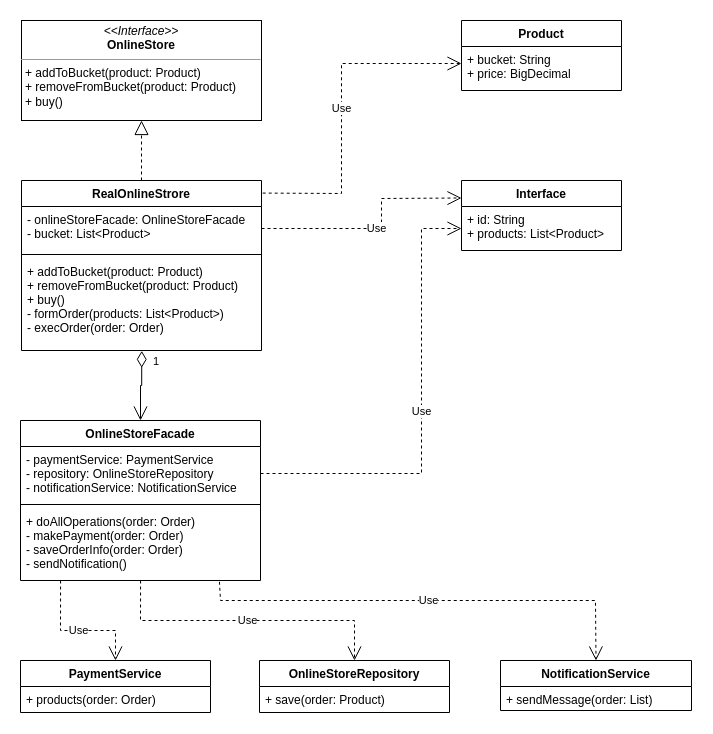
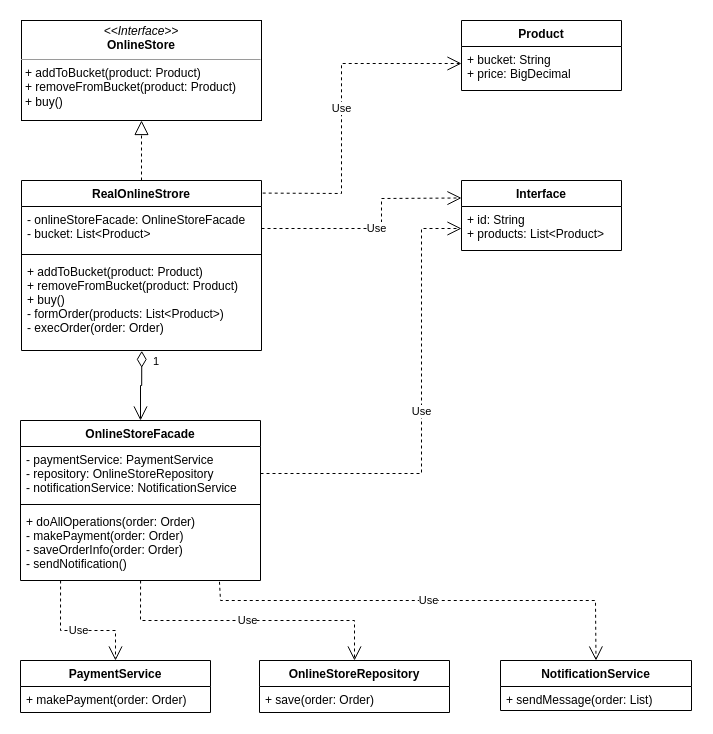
node "+ products(order: Order)": label "+ products(order: Order)" -> "+ makePayment(order: Order)"
node "+ save(order: Product)": label "+ save(order: Product)" -> "+ save(order: Order)"
